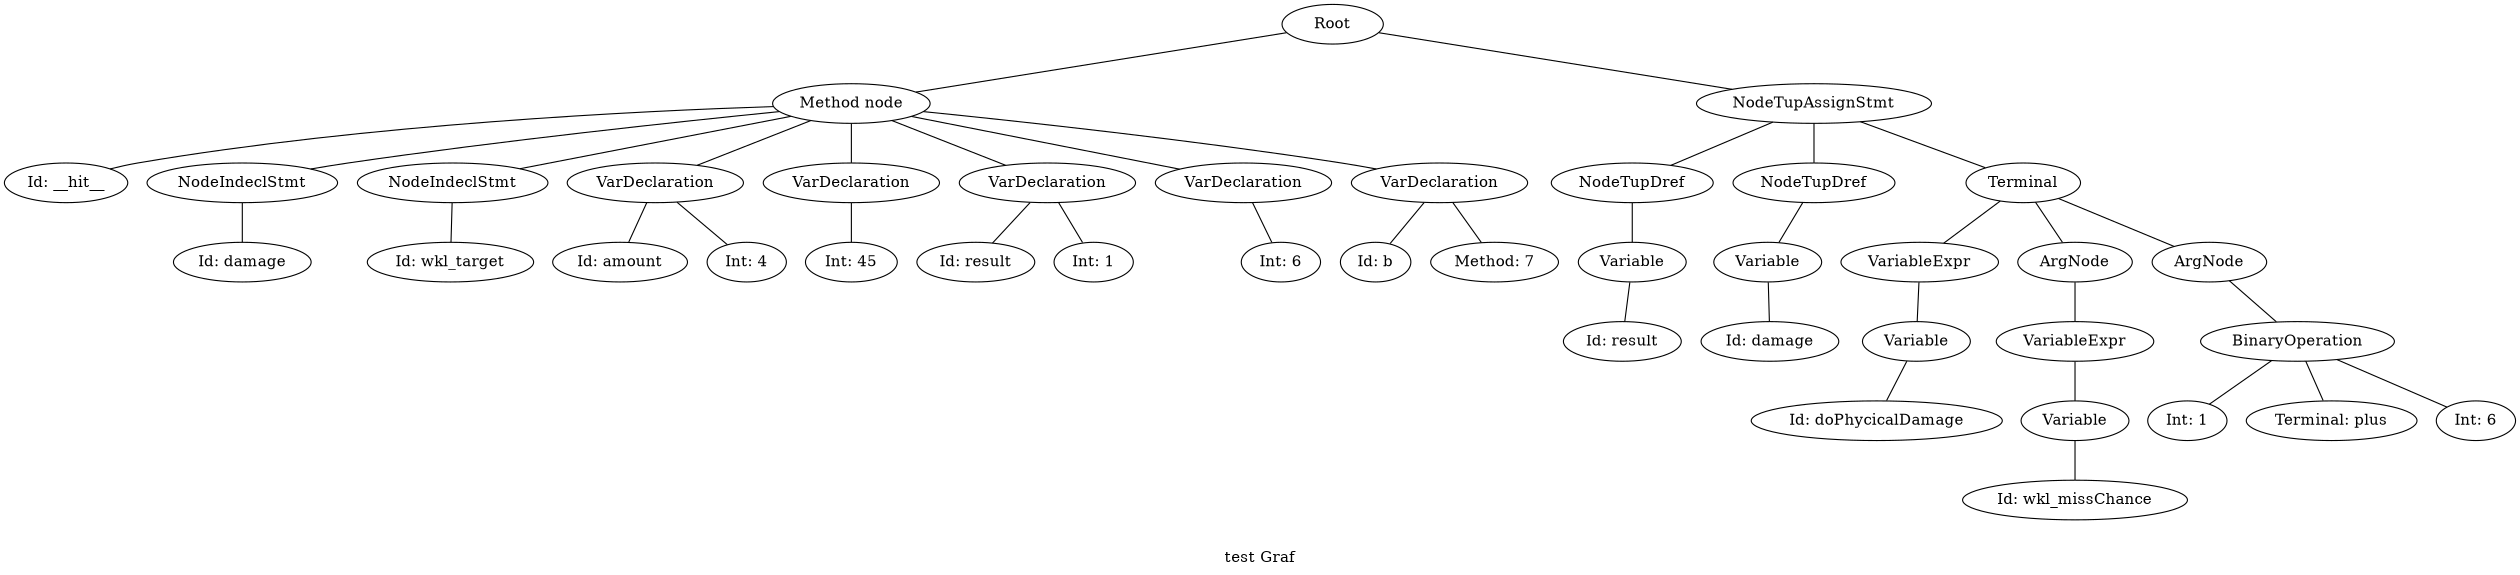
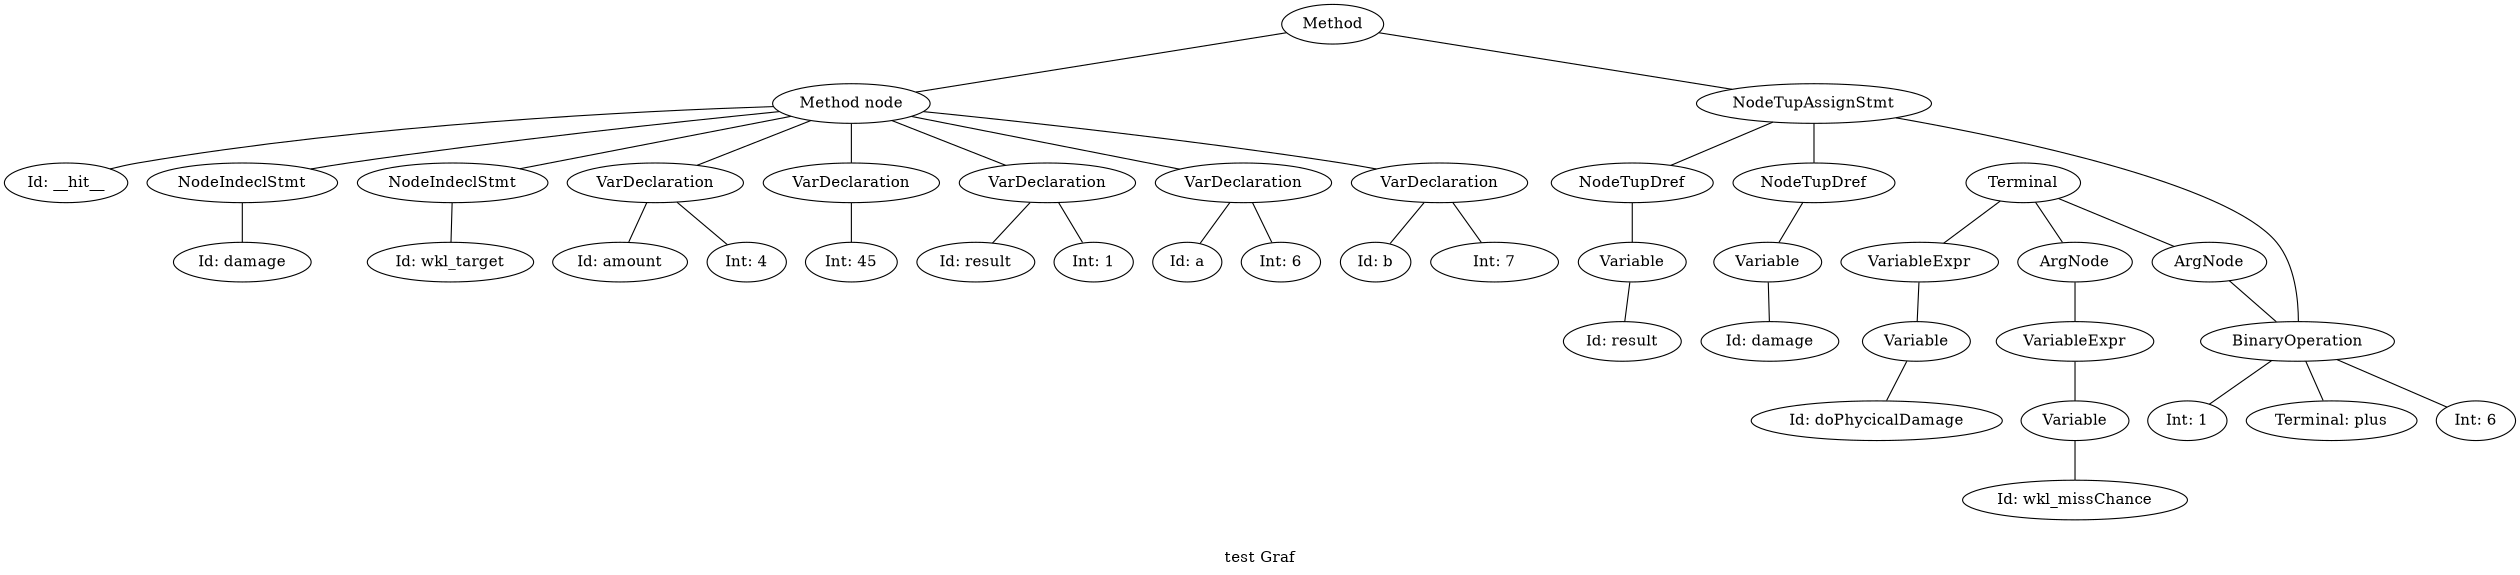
node "Root": label "Root" -> "Method"
edge "NodeTupAssignStmt" -- "Terminal": now "NodeTupAssignStmt" -- "BinaryOperation"
node "Id: a": added
node "Method: 7": label "Method: 7" -> "Int: 7"
